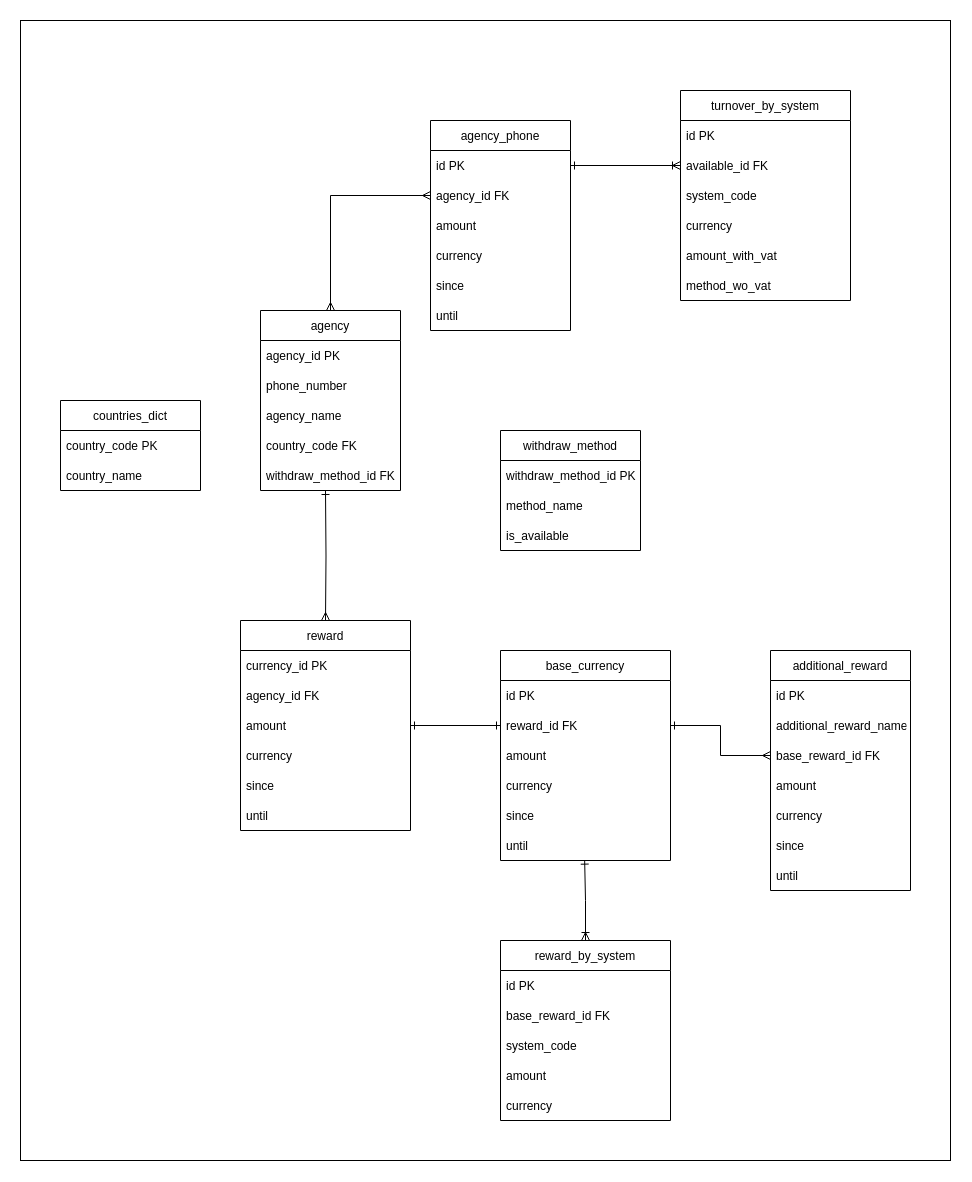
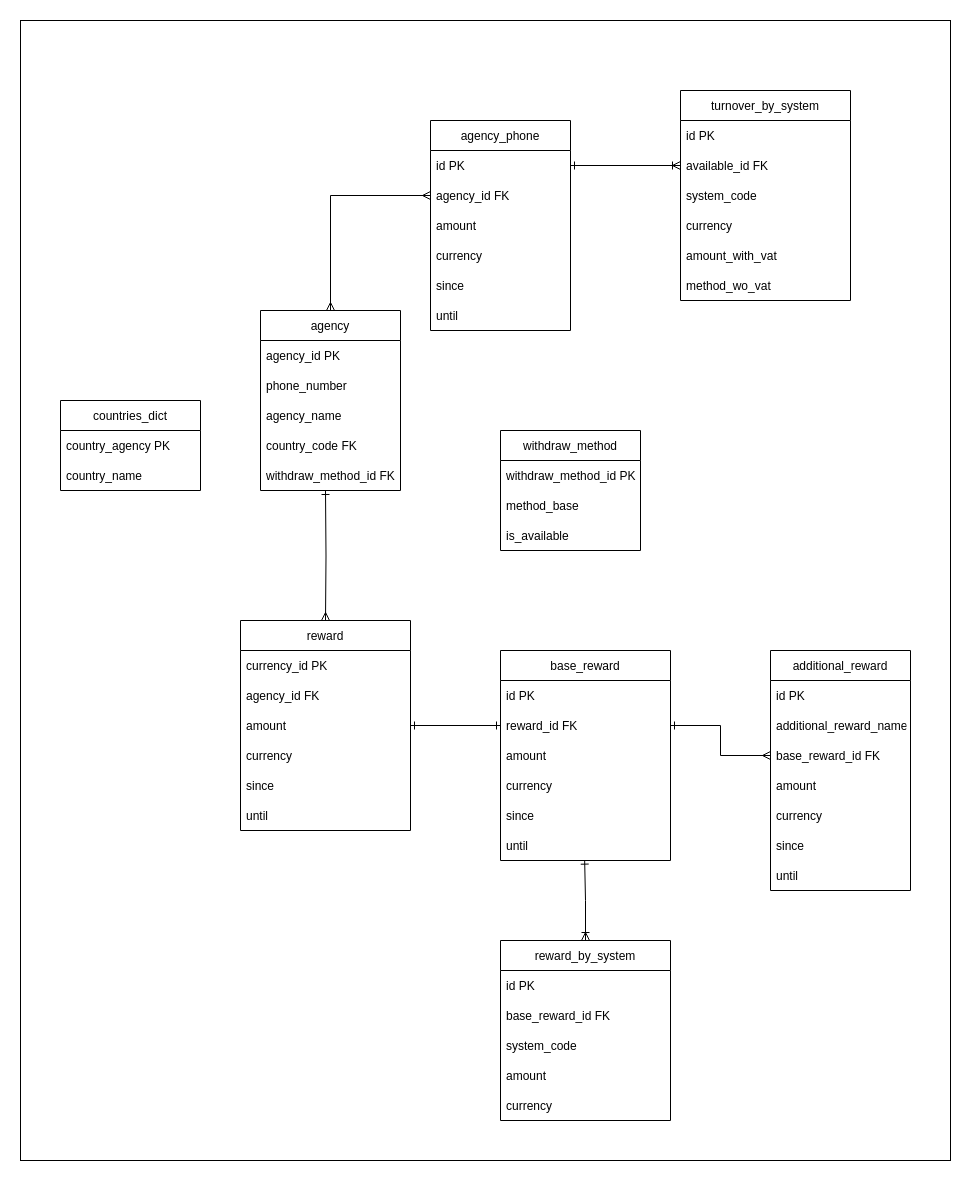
node "country_code PK": label "country_code PK" -> "country_agency PK"
node "method_name": label "method_name" -> "method_base"
node "base_currency": label "base_currency" -> "base_reward"
